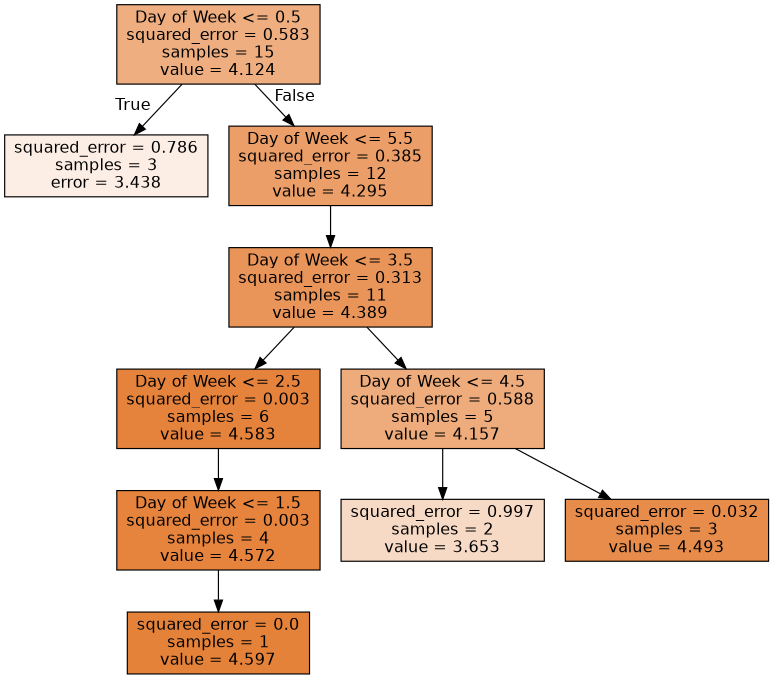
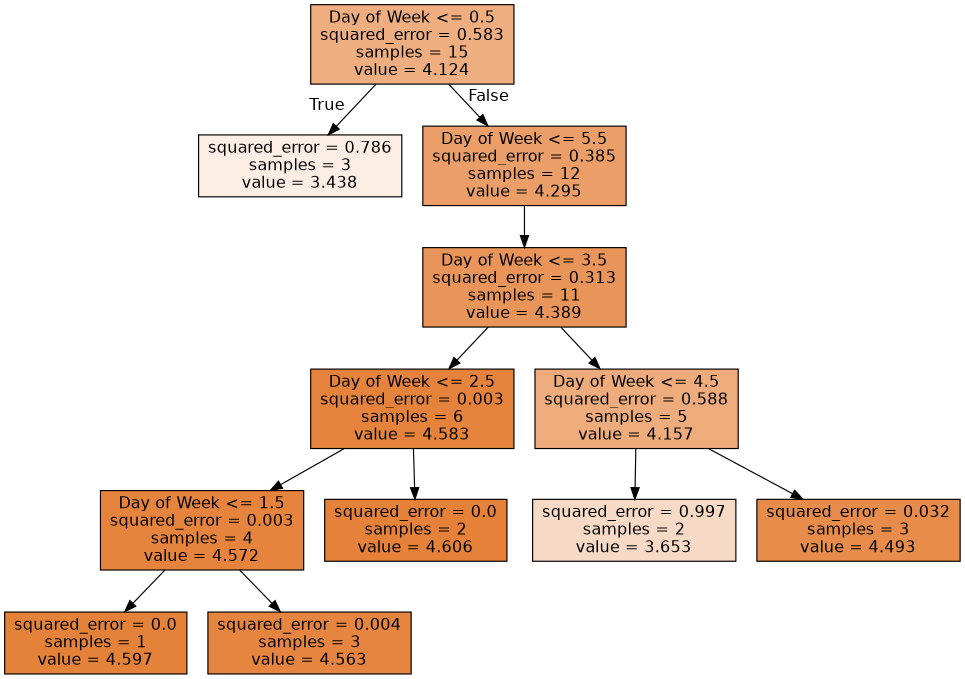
node "squared_error = 0.786 samples = 3 error = 3.438": label "squared_error = 0.786 samples = 3 error = 3.438" -> "squared_error = 0.786 samples = 3 value = 3.438"
node "squared_error = 0.0 samples = 2 value = 4.606": added
node "squared_error = 0.004 samples = 3 value = 4.563": added
